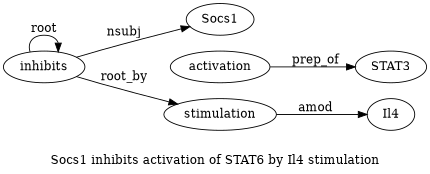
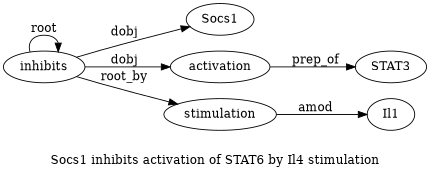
edge "inhibits" -> "Socs1": label "nsubj" -> "dobj"
edge "inhibits" -> "activation": added, label "dobj"
node "Il4": label "Il4" -> "Il1"
